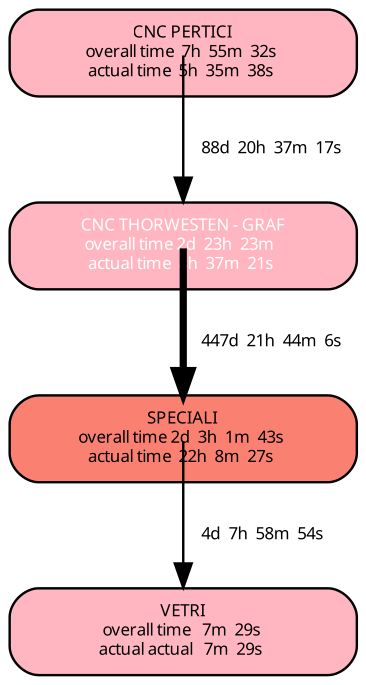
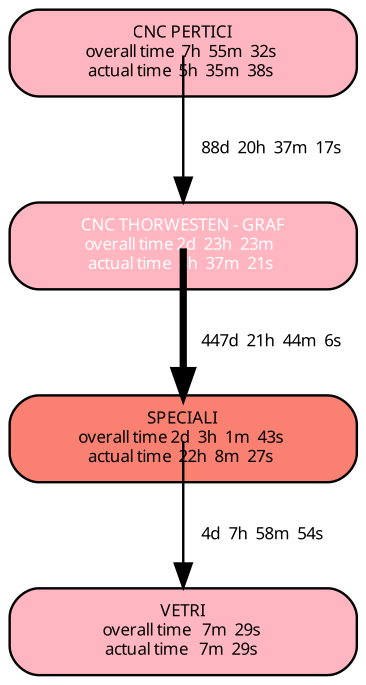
node "VETRI overall time   7m  29s actual actual   7m  29s": label "VETRI overall time   7m  29s actual actual   7m  29s" -> "VETRI overall time   7m  29s actual time   7m  29s"
